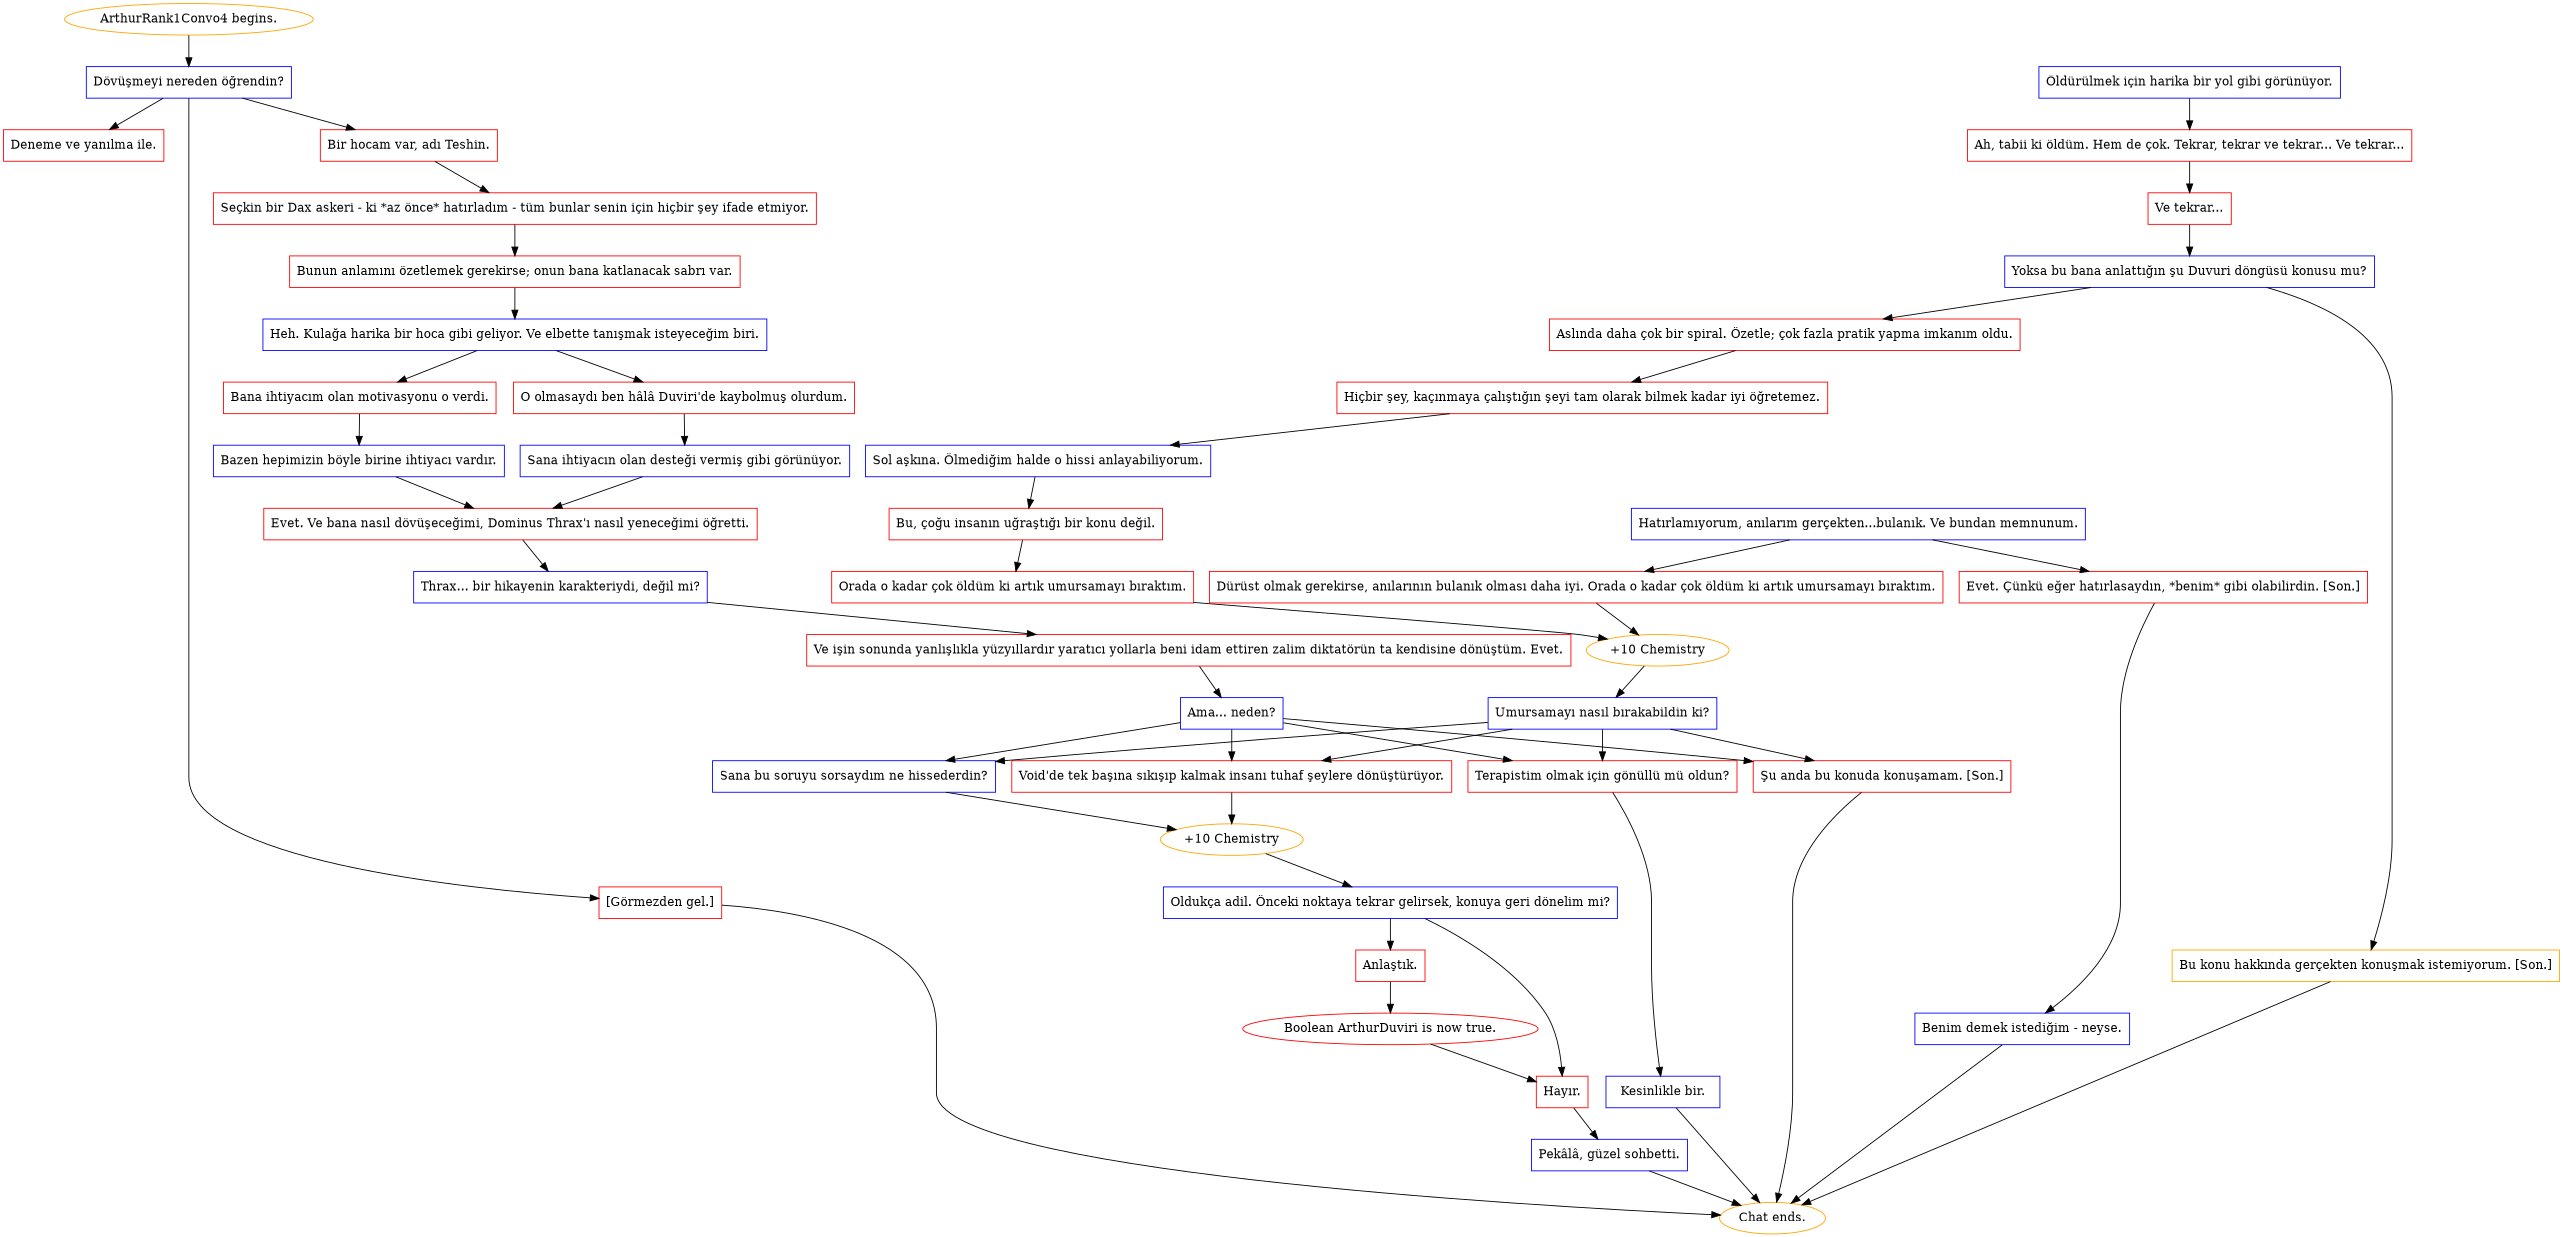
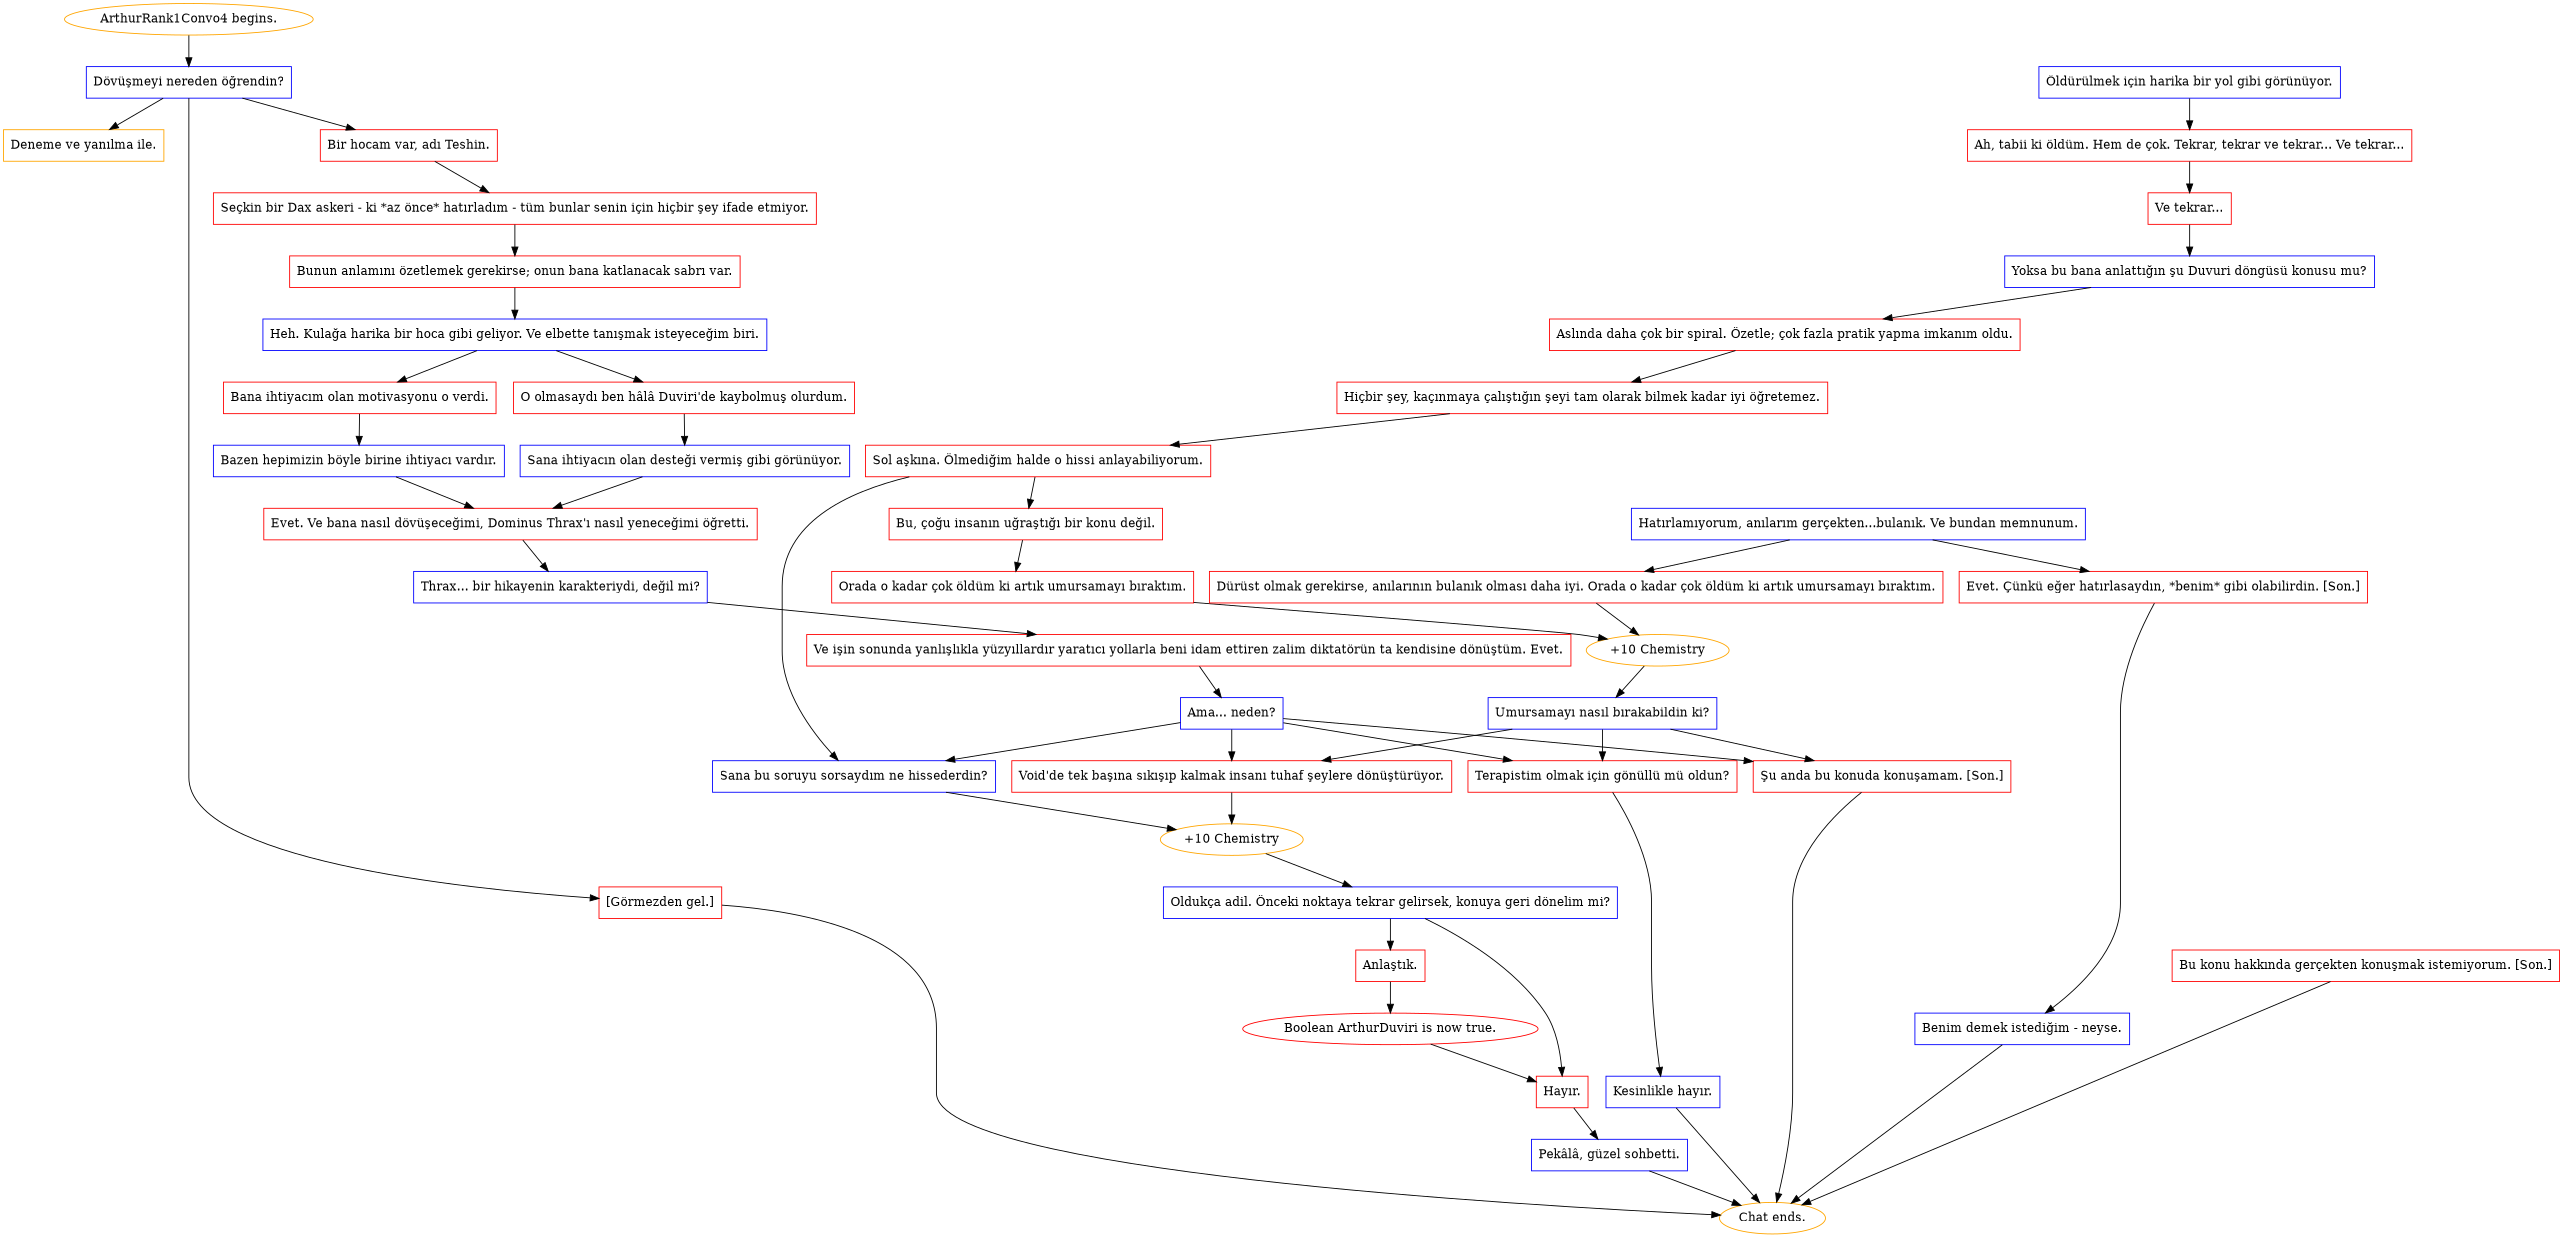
node "Deneme ve yanılma ile.": color red -> orange
node "Sol aşkına. Ölmediğim halde o hissi anlayabiliyorum.": color blue -> red
edge "Yoksa bu bana anlattığın şu Duvuri döngüsü konusu mu?" -> "Bu konu hakkında gerçekten konuşmak istemiyorum. [Son.]": removed
edge "Umursamayı nasıl bırakabildin ki?" -> "Sana bu soruyu sorsaydım ne hissederdin?": now "Sol aşkına. Ölmediğim halde o hissi anlayabiliyorum." -> "Sana bu soruyu sorsaydım ne hissederdin?"
node "Bu konu hakkında gerçekten konuşmak istemiyorum. [Son.]": color orange -> red
node "Kesinlikle bir.": label "Kesinlikle bir." -> "Kesinlikle hayır."
